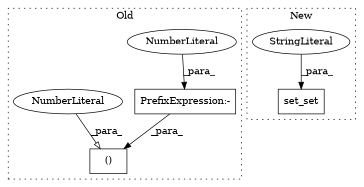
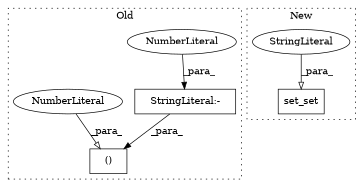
edge "StringLiteral" -> "set_set": arrowhead normal -> onormal
node "PrefixExpression:-": label "PrefixExpression:-" -> "StringLiteral:-"
